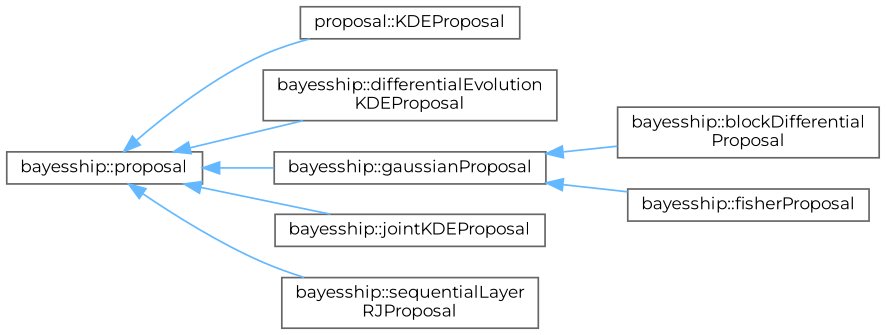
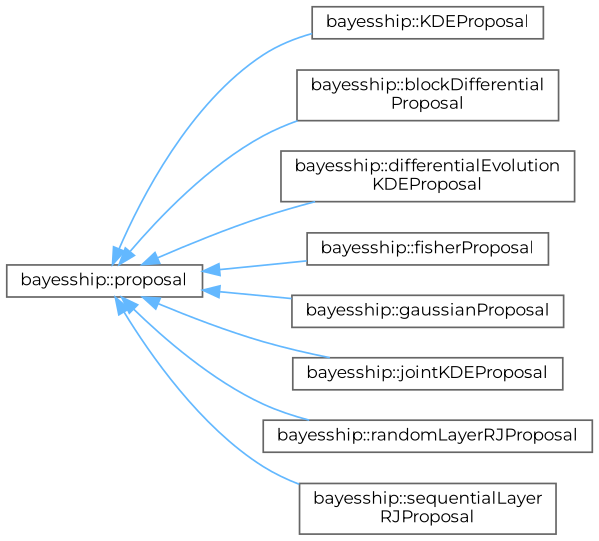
node "proposal::KDEProposal": label "proposal::KDEProposal" -> "bayesship::KDEProposal"
edge "bayesship::blockDifferential Proposal" -> "bayesship::gaussianProposal": now "bayesship::blockDifferential Proposal" -> "bayesship::proposal"
edge "bayesship::fisherProposal" -> "bayesship::gaussianProposal": now "bayesship::fisherProposal" -> "bayesship::proposal"
node "bayesship::randomLayerRJProposal": added
